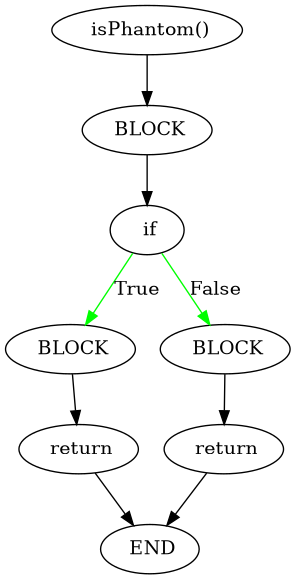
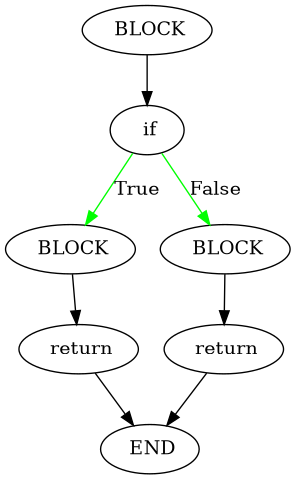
node "isPhantom()": removed
